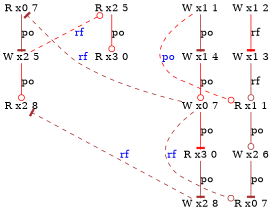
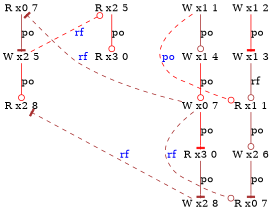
edge "W x1 1" -> "W x1 4": arrowhead tee -> odot
edge "W x1 2" -> "W x1 3": label "rf" -> "po"
